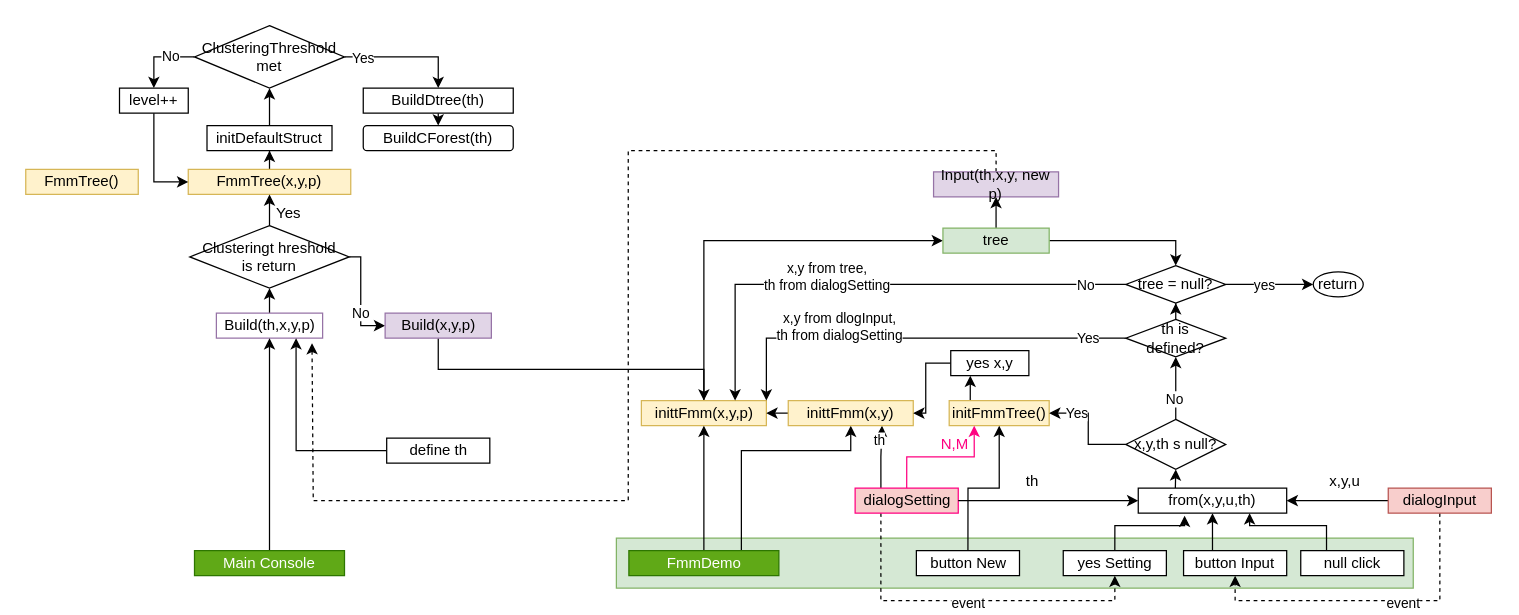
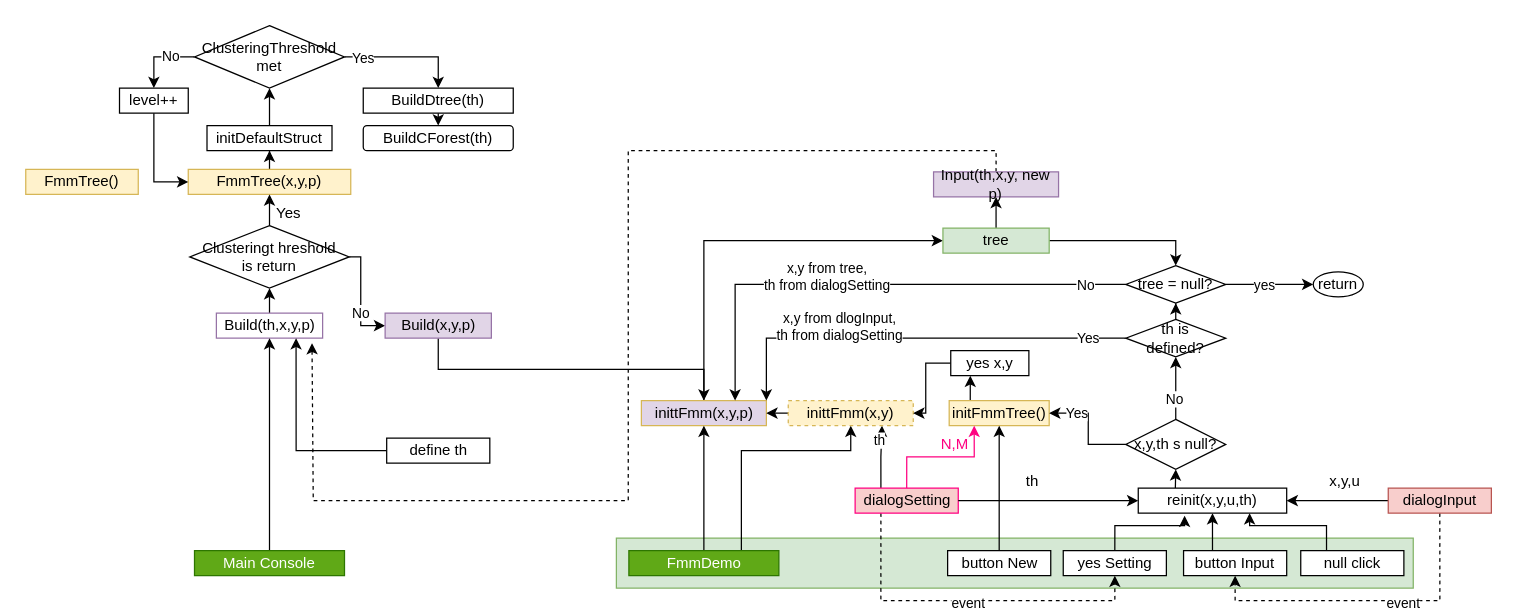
node "inittFmm(x,y,p)": fillcolor #fff2cc -> #e1d5e7
node "inittFmm(x,y)": style solid -> dashed
node "from(x,y,u,th)": label "from(x,y,u,th)" -> "reinit(x,y,u,th)"
node "button New": moved (968, 563) -> (999, 563)
